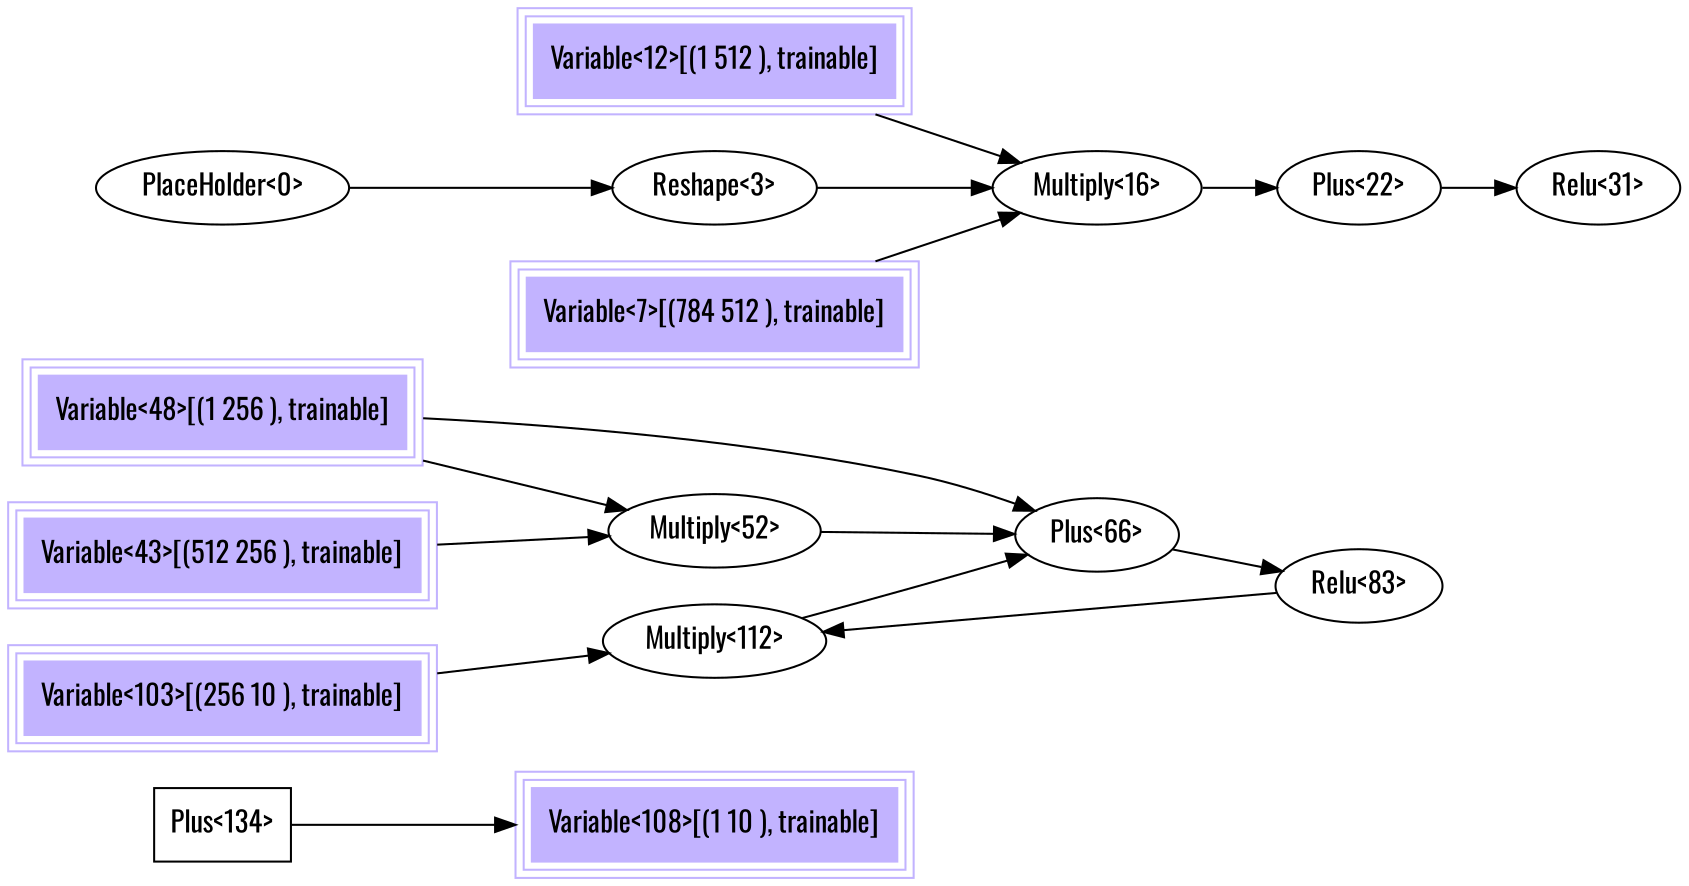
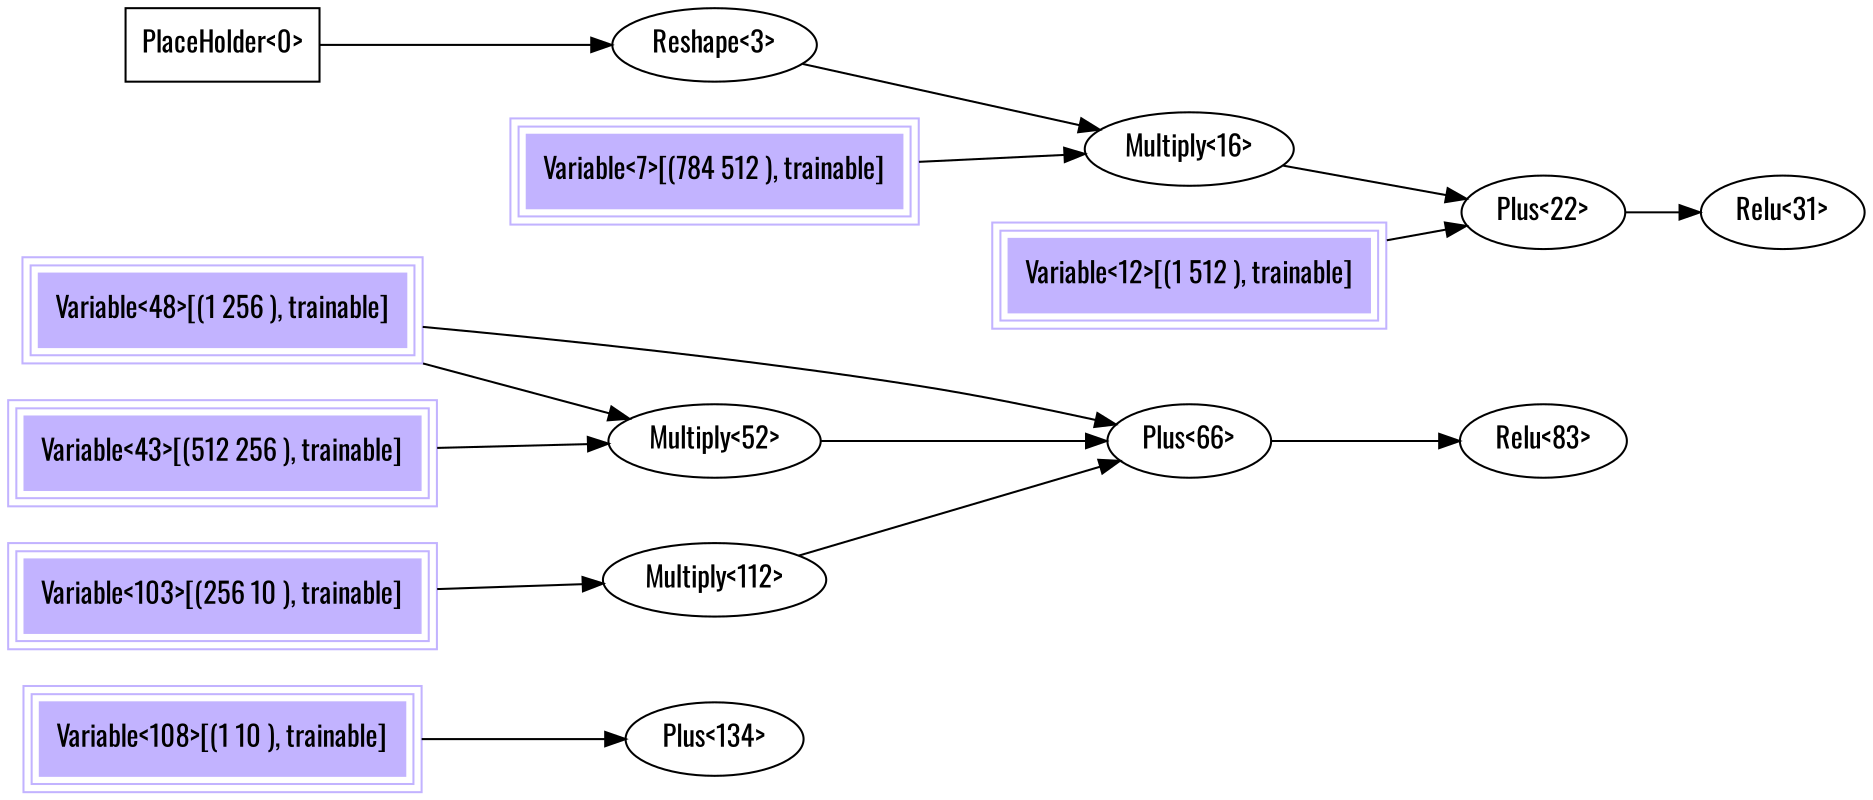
edge "Variable<12>[(1 512 ), trainable]" -> "Multiply<16>": now "Variable<12>[(1 512 ), trainable]" -> "Plus<22>"
node "PlaceHolder<0>": shape ellipse -> box
edge "Relu<83>" -> "Multiply<112>": removed
node "Plus<134>": shape box -> ellipse
edge "Plus<134>" -> "Variable<108>[(1 10 ), trainable]": reversed
